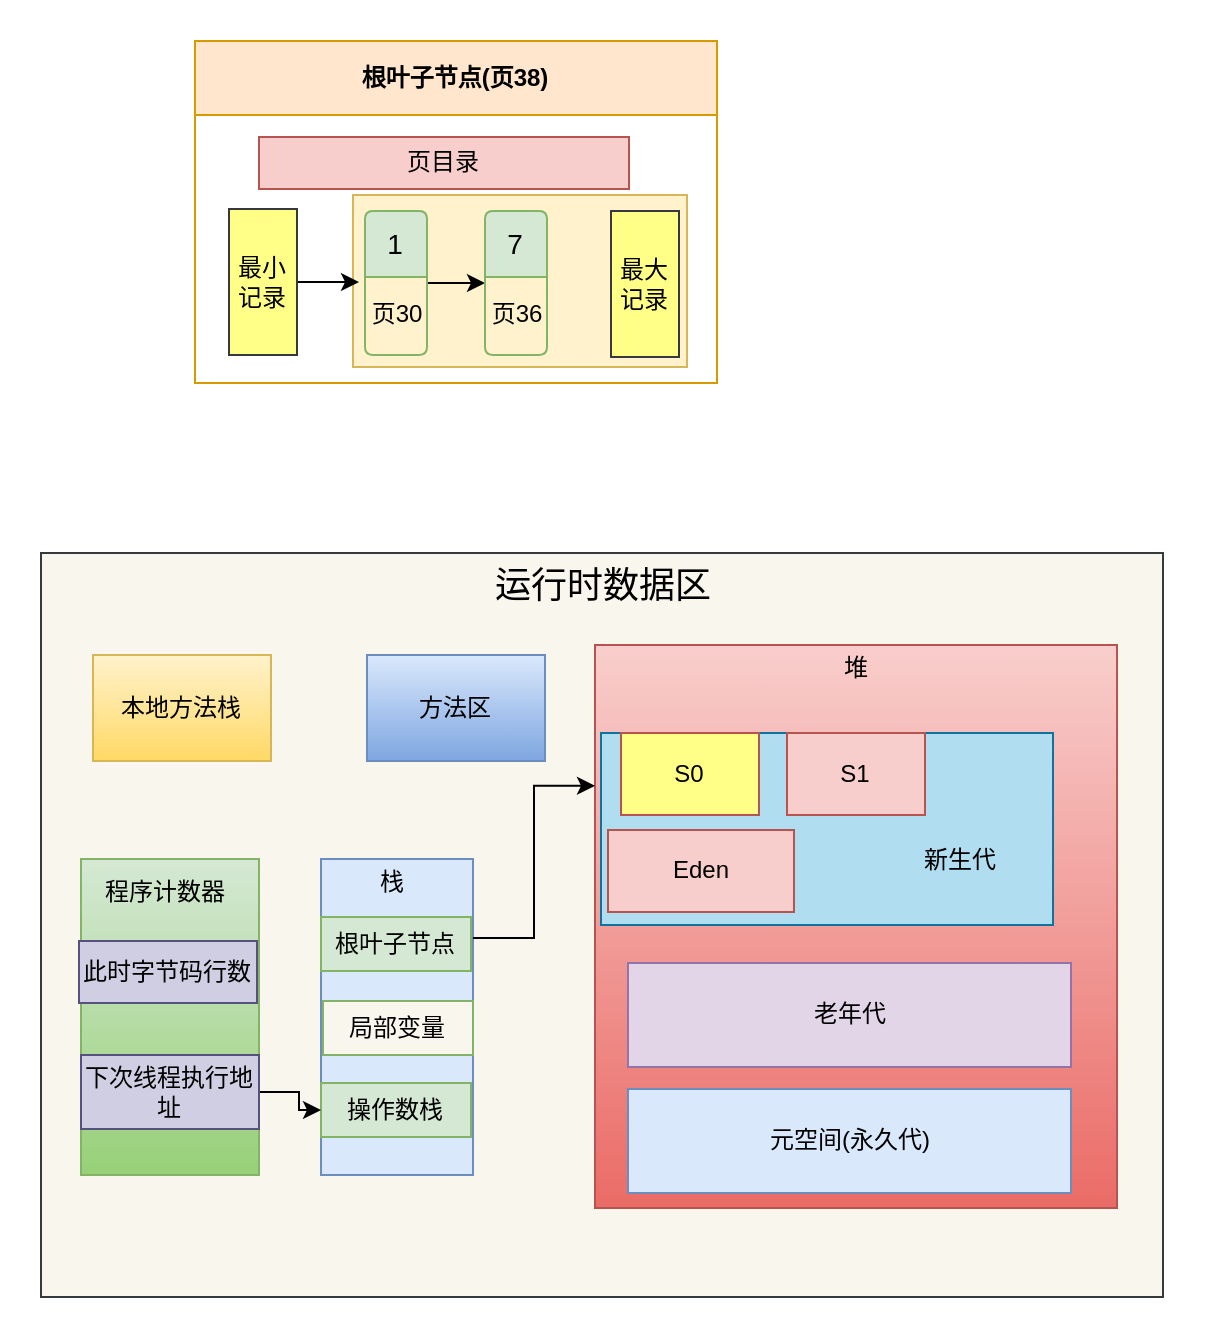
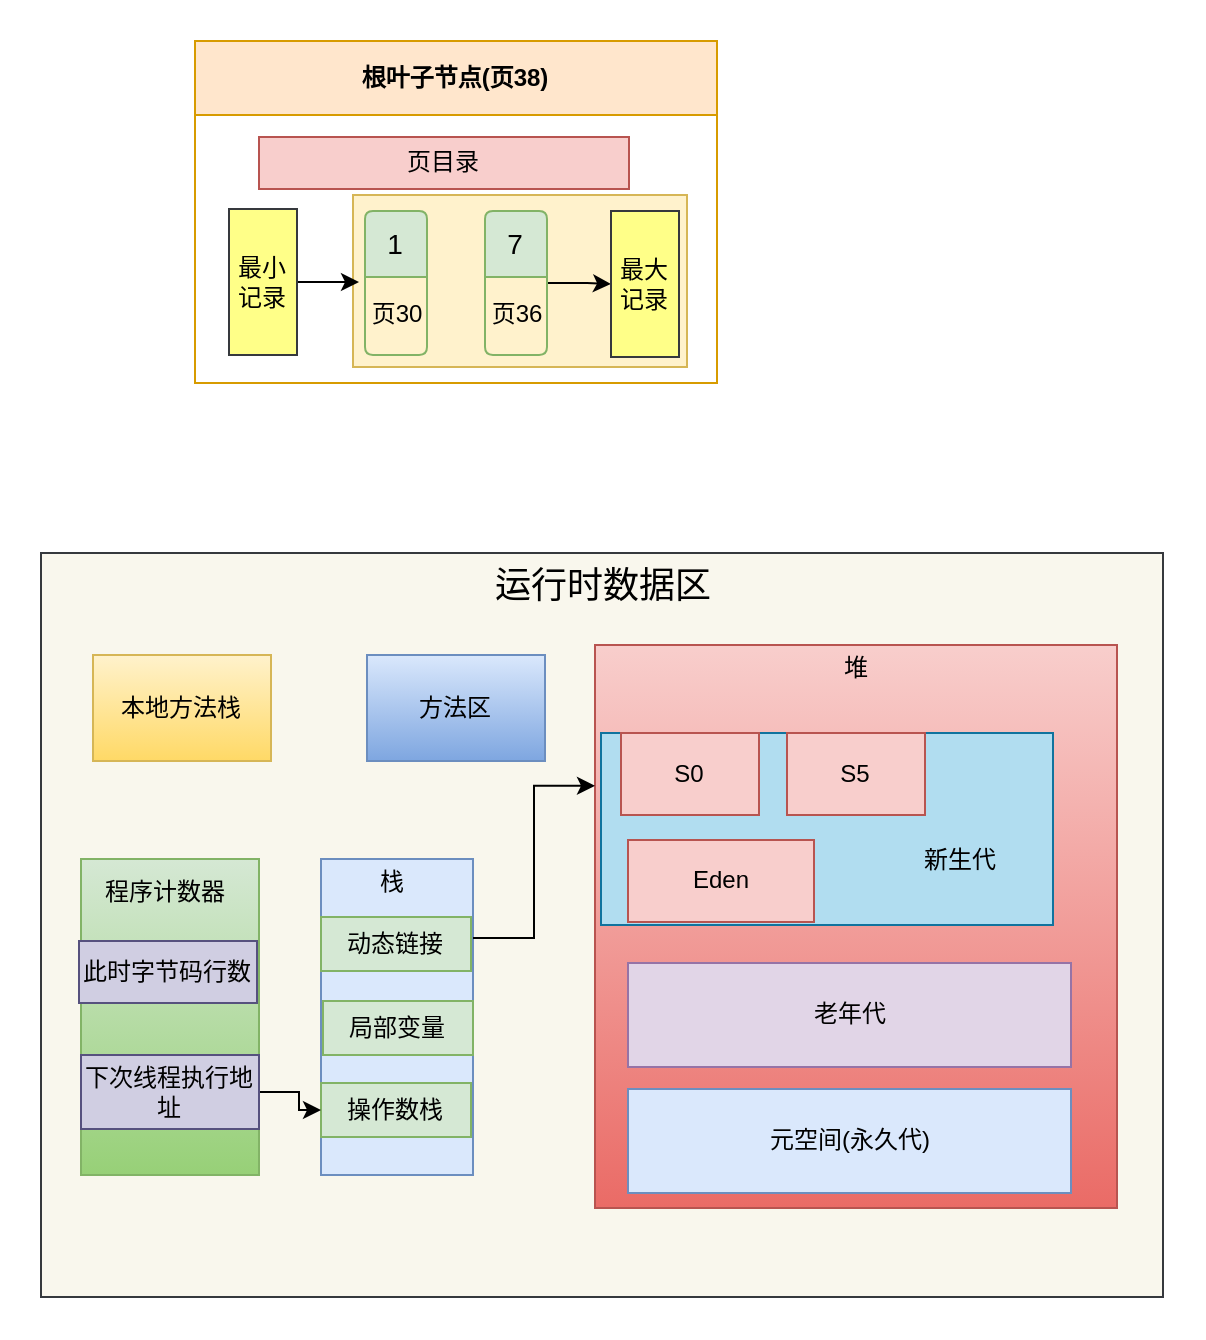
edge "1" -> "7": removed
edge "7" -> "最大记录": added
node "S0": fillcolor #ffff88 -> #f8cecc
node "S1": label "S1" -> "S5"
node "Eden": moved (701, 871) -> (721, 881)
node "根叶子节点": label "根叶子节点" -> "动态链接"
node "局部变量": fillcolor #f9f7ed -> #d5e8d4
